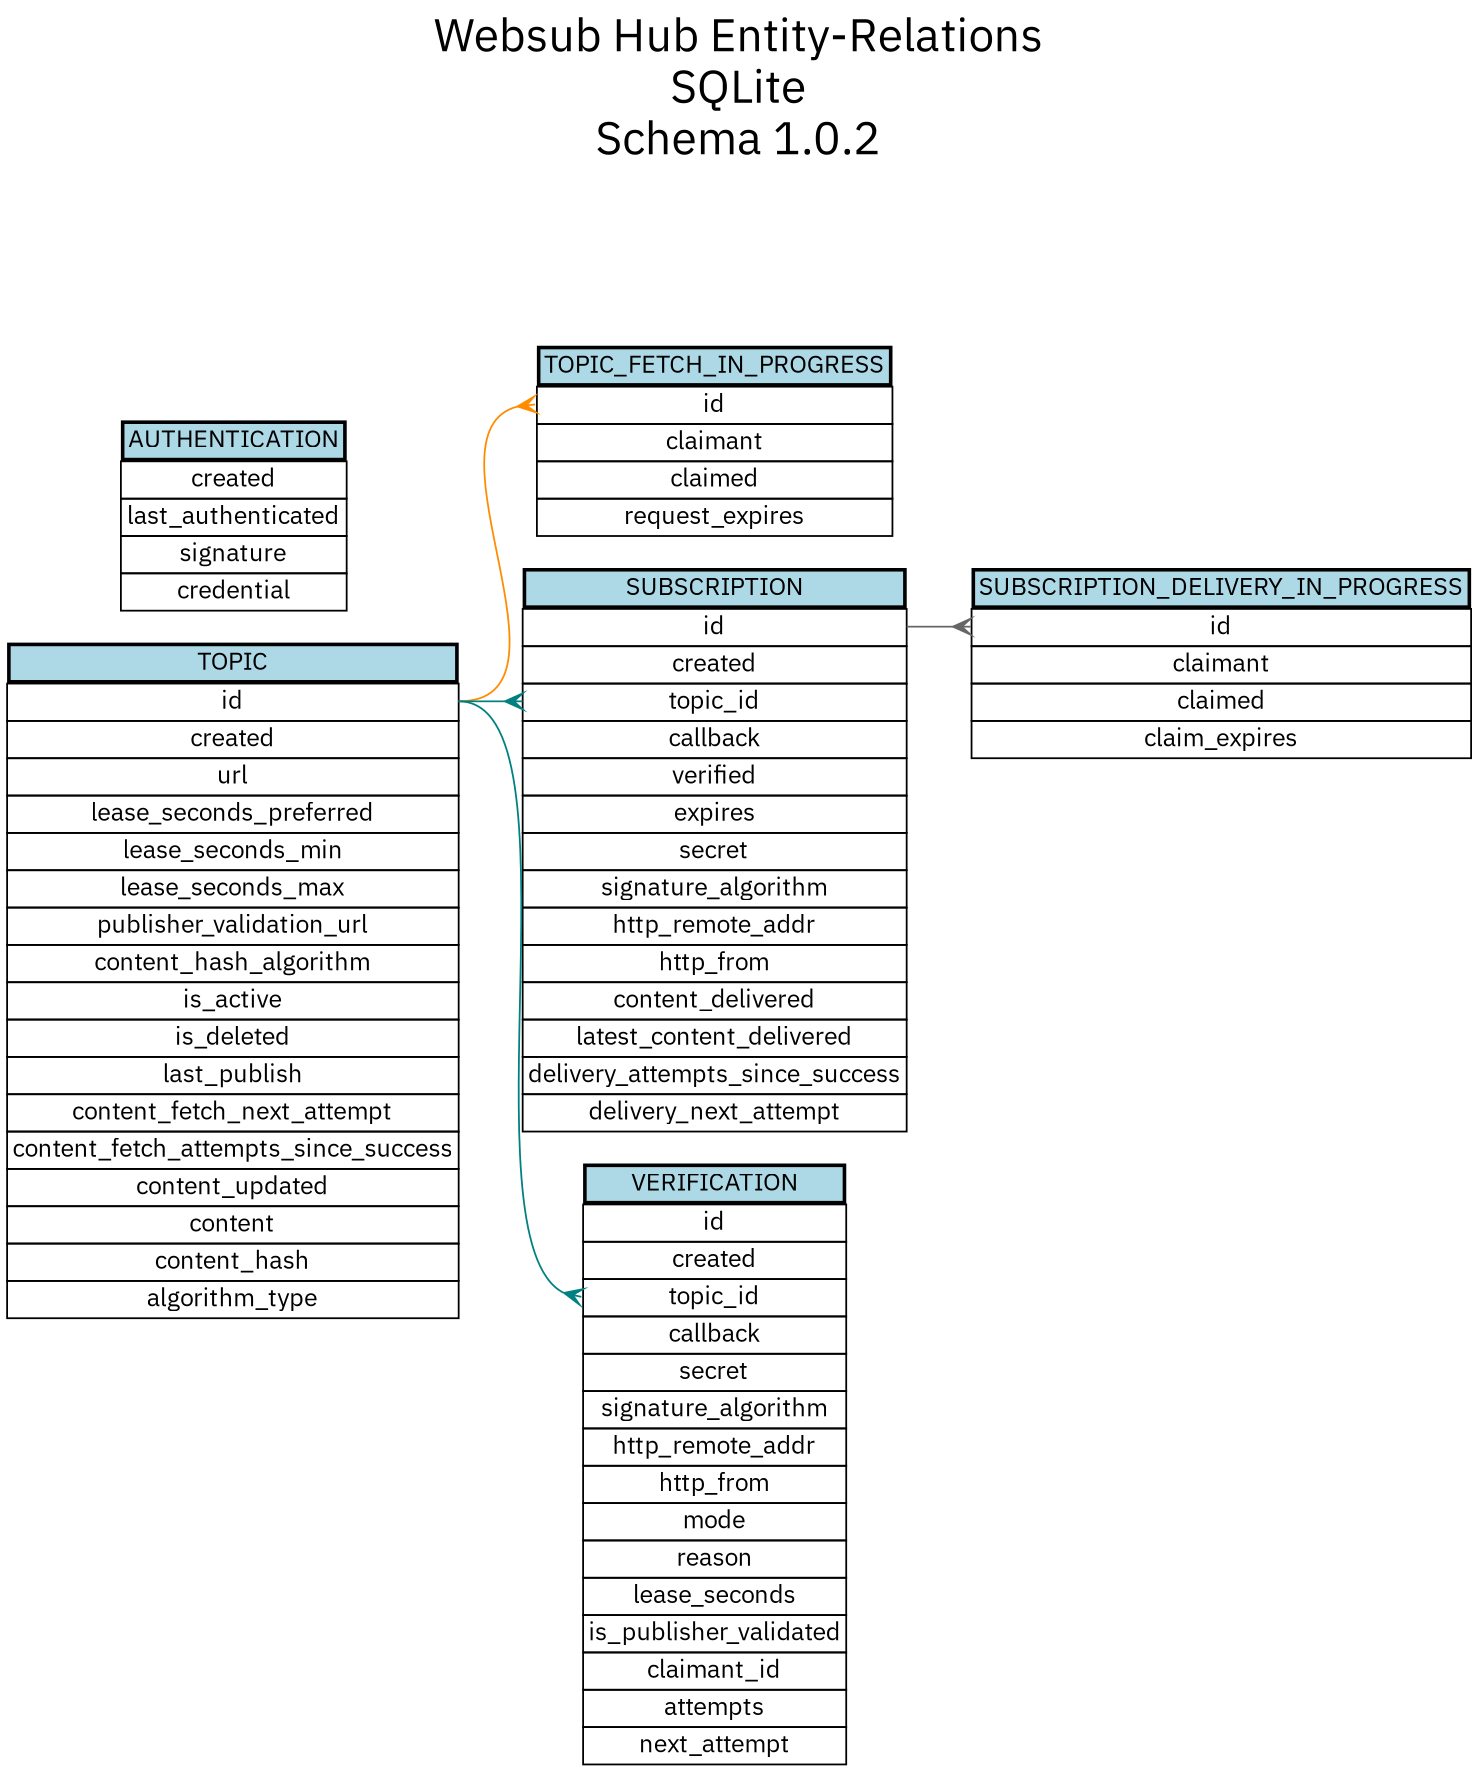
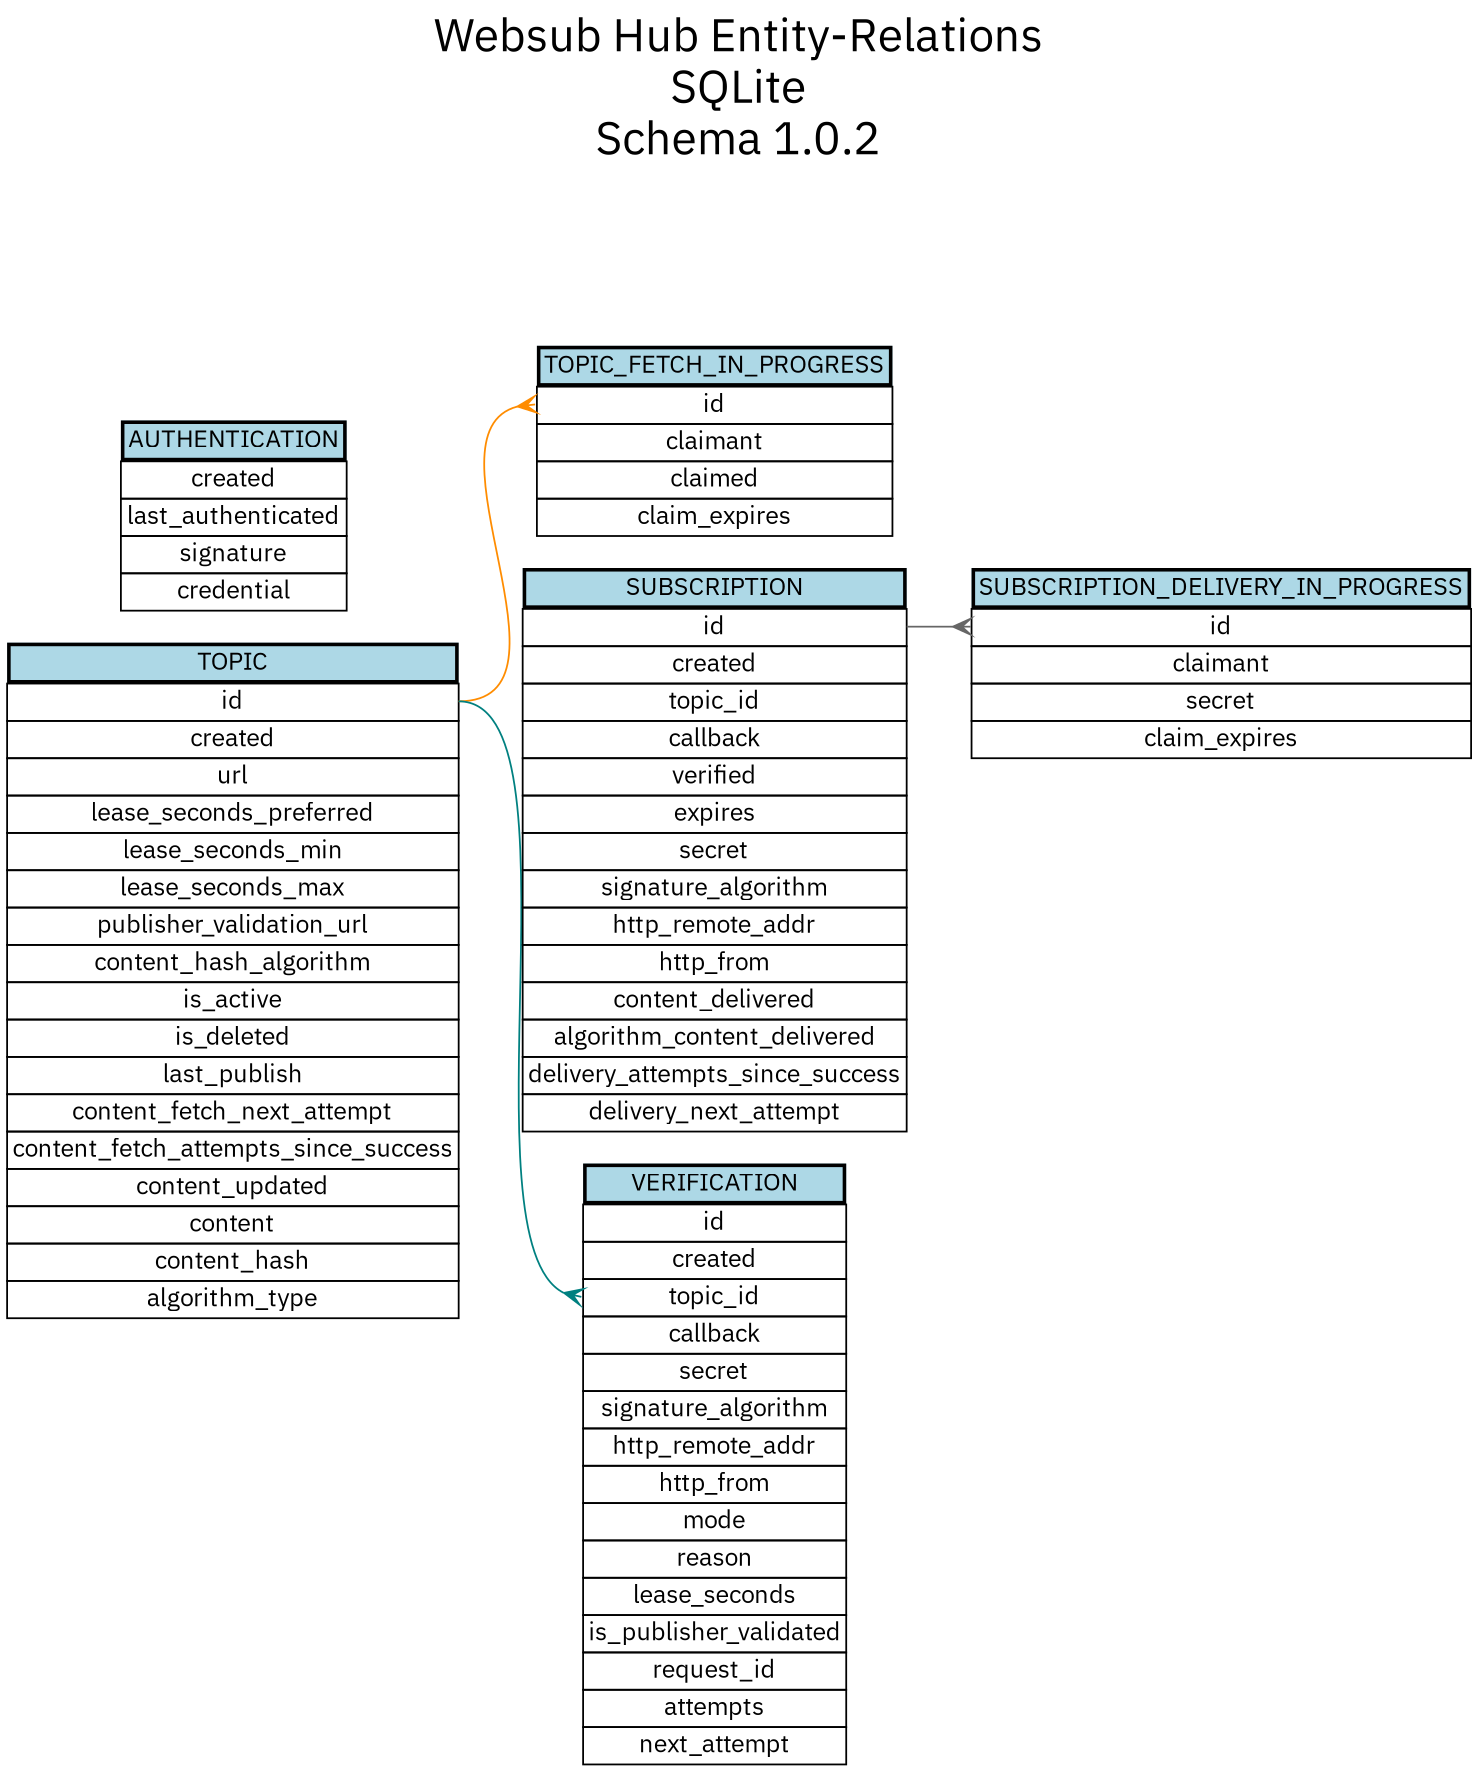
node "TOPIC_FETCH_IN_PROGRESS": text "request_expires" -> "claim_expires"
edge "TOPIC" -> "SUBSCRIPTION": removed
node "SUBSCRIPTION_DELIVERY_IN_PROGRESS": text "claimed" -> "secret"
node "SUBSCRIPTION": text "latest_content_delivered" -> "algorithm_content_delivered"
node "VERIFICATION": text "claimant_id" -> "request_id"
